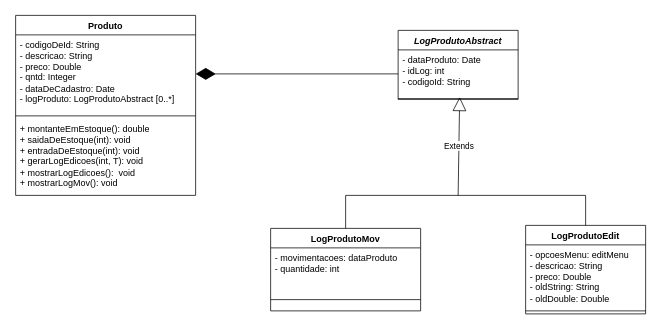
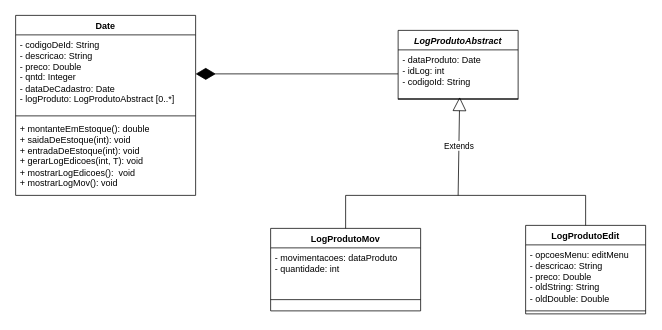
node "Produto": label "Produto" -> "Date"
